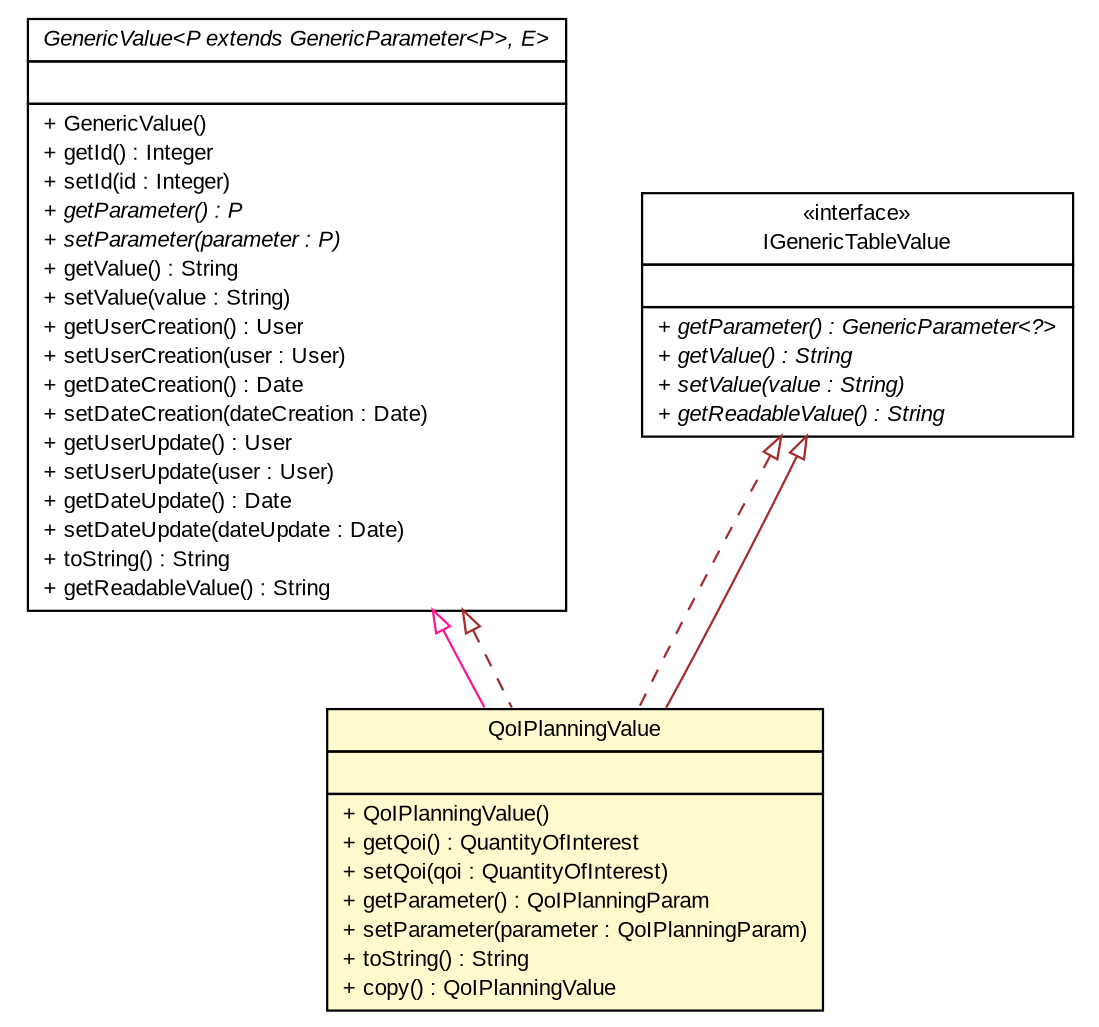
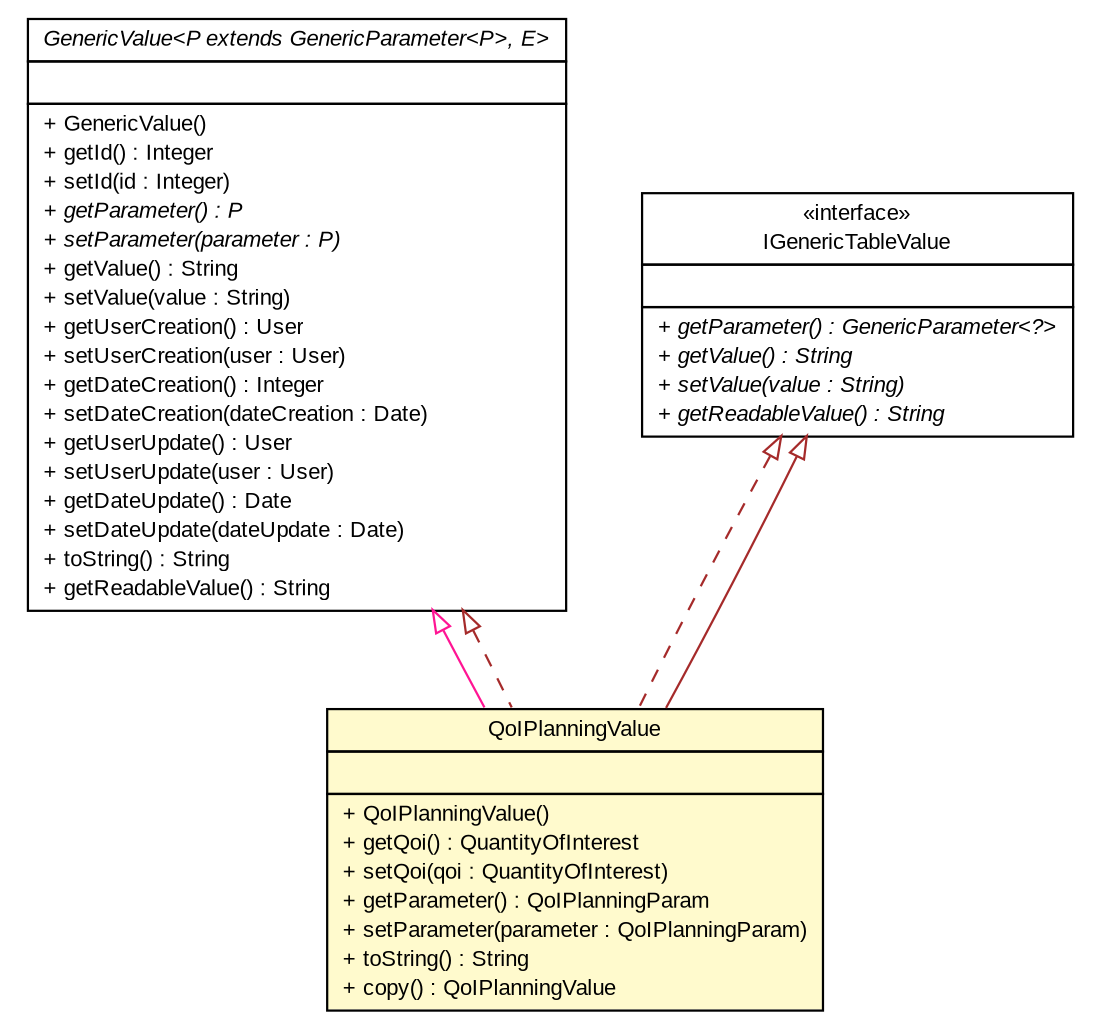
node "GenericValue<P extends GenericParameter<P>, E>": text "+ getDateCreation() : Date" -> "+ getDateCreation() : Integer"
